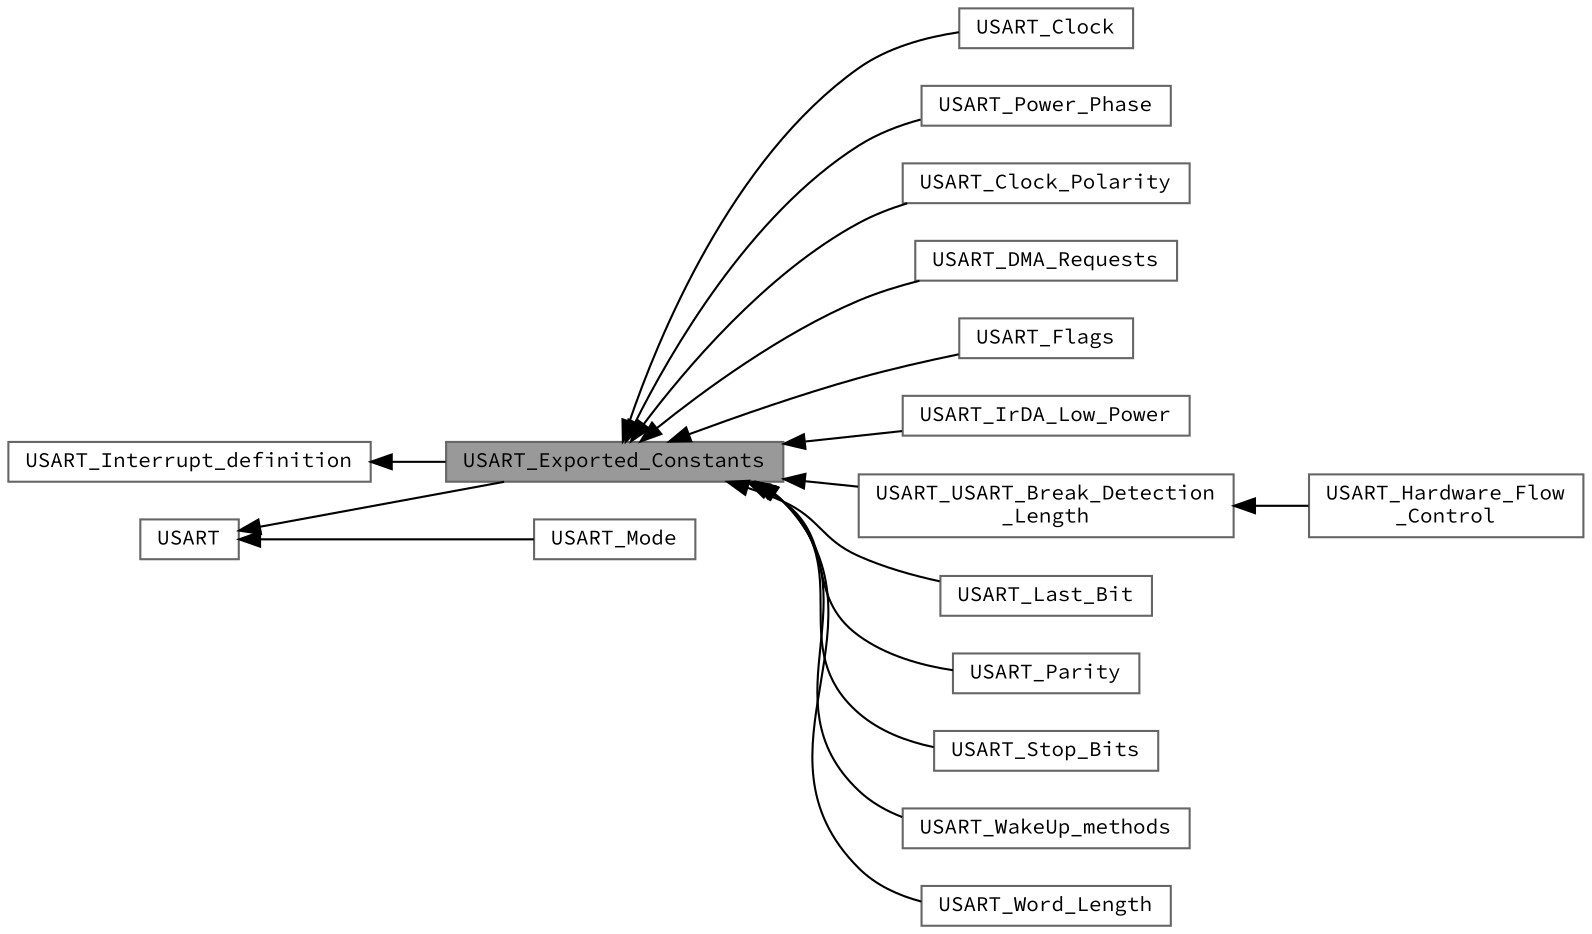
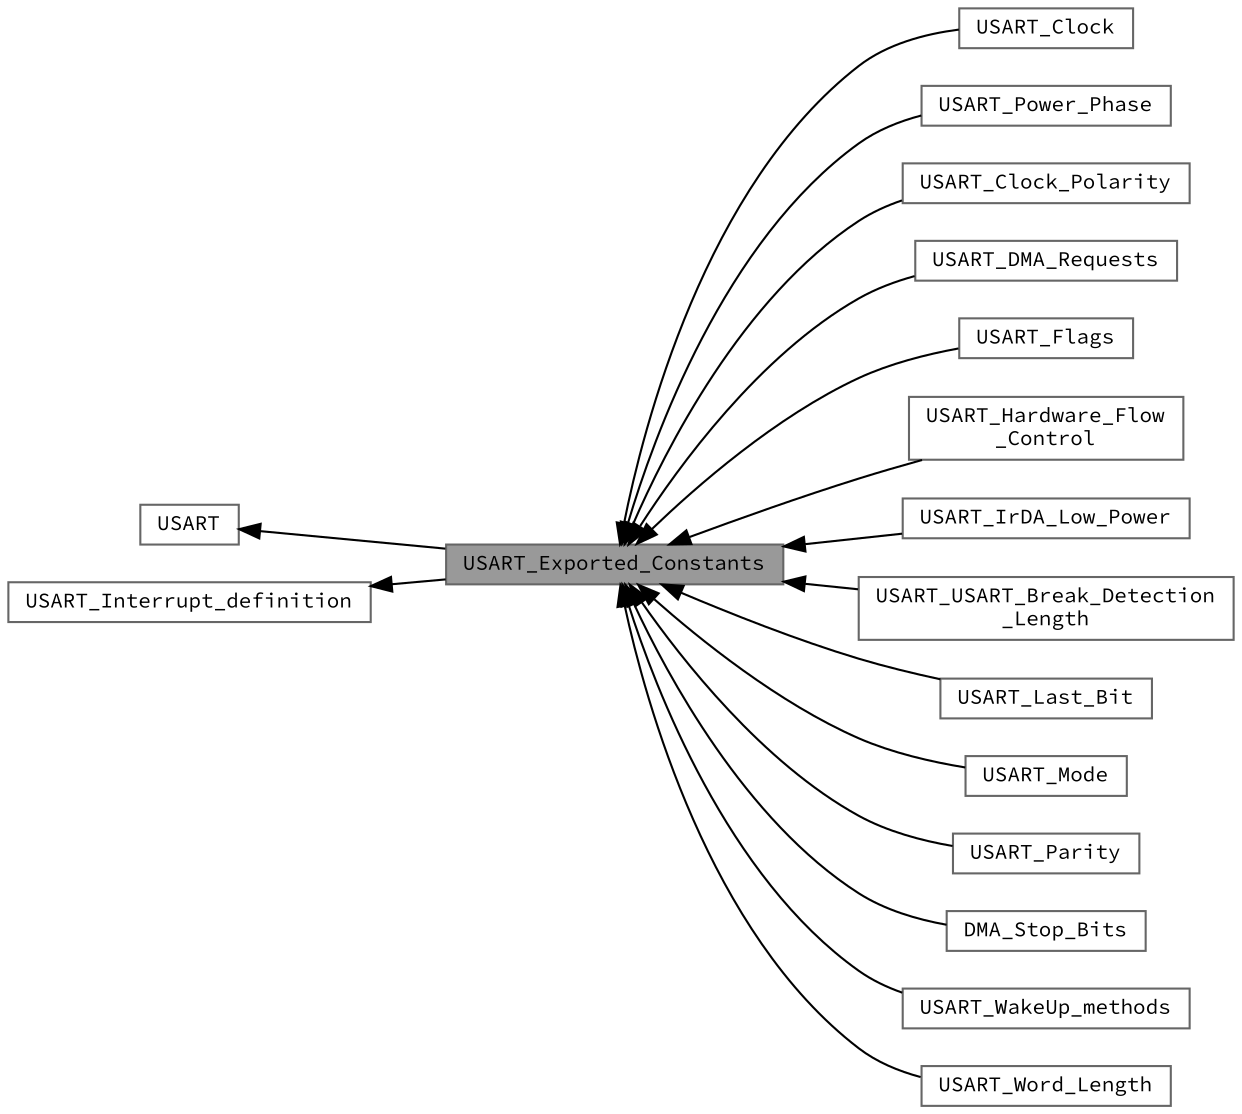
edge "USART_Hardware_Flow _Control" -> "USART_USART_Break_Detection _Length": now "USART_Hardware_Flow _Control" -> "USART_Exported_Constants"
edge "USART_Mode" -> "USART": now "USART_Mode" -> "USART_Exported_Constants"
node "USART_Stop_Bits": label "USART_Stop_Bits" -> "DMA_Stop_Bits"
